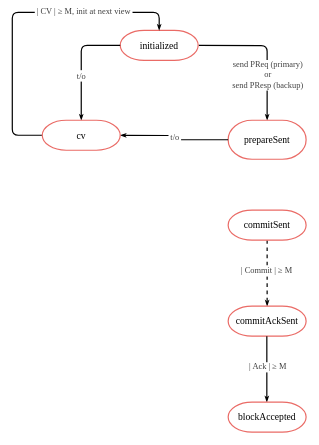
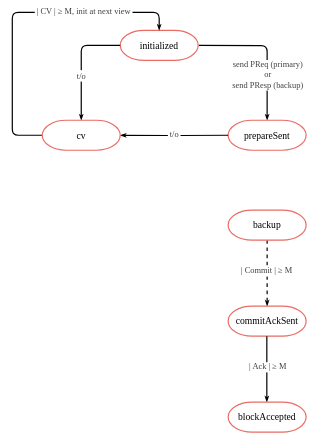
node "prepareSent": size 78x39 -> 78x30
node "commitSent": label "commitSent" -> "backup"
